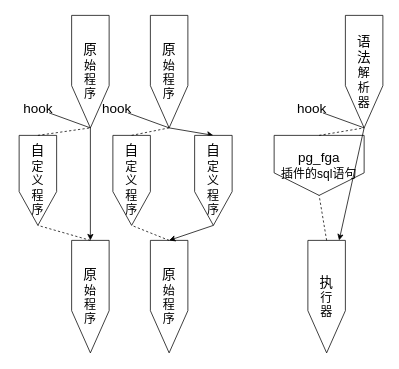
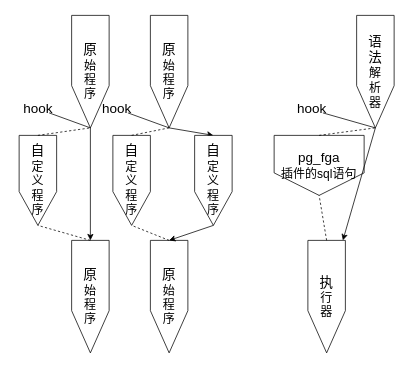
node "语 法 解 析 器": moved (364, 72) -> (375, 72)
